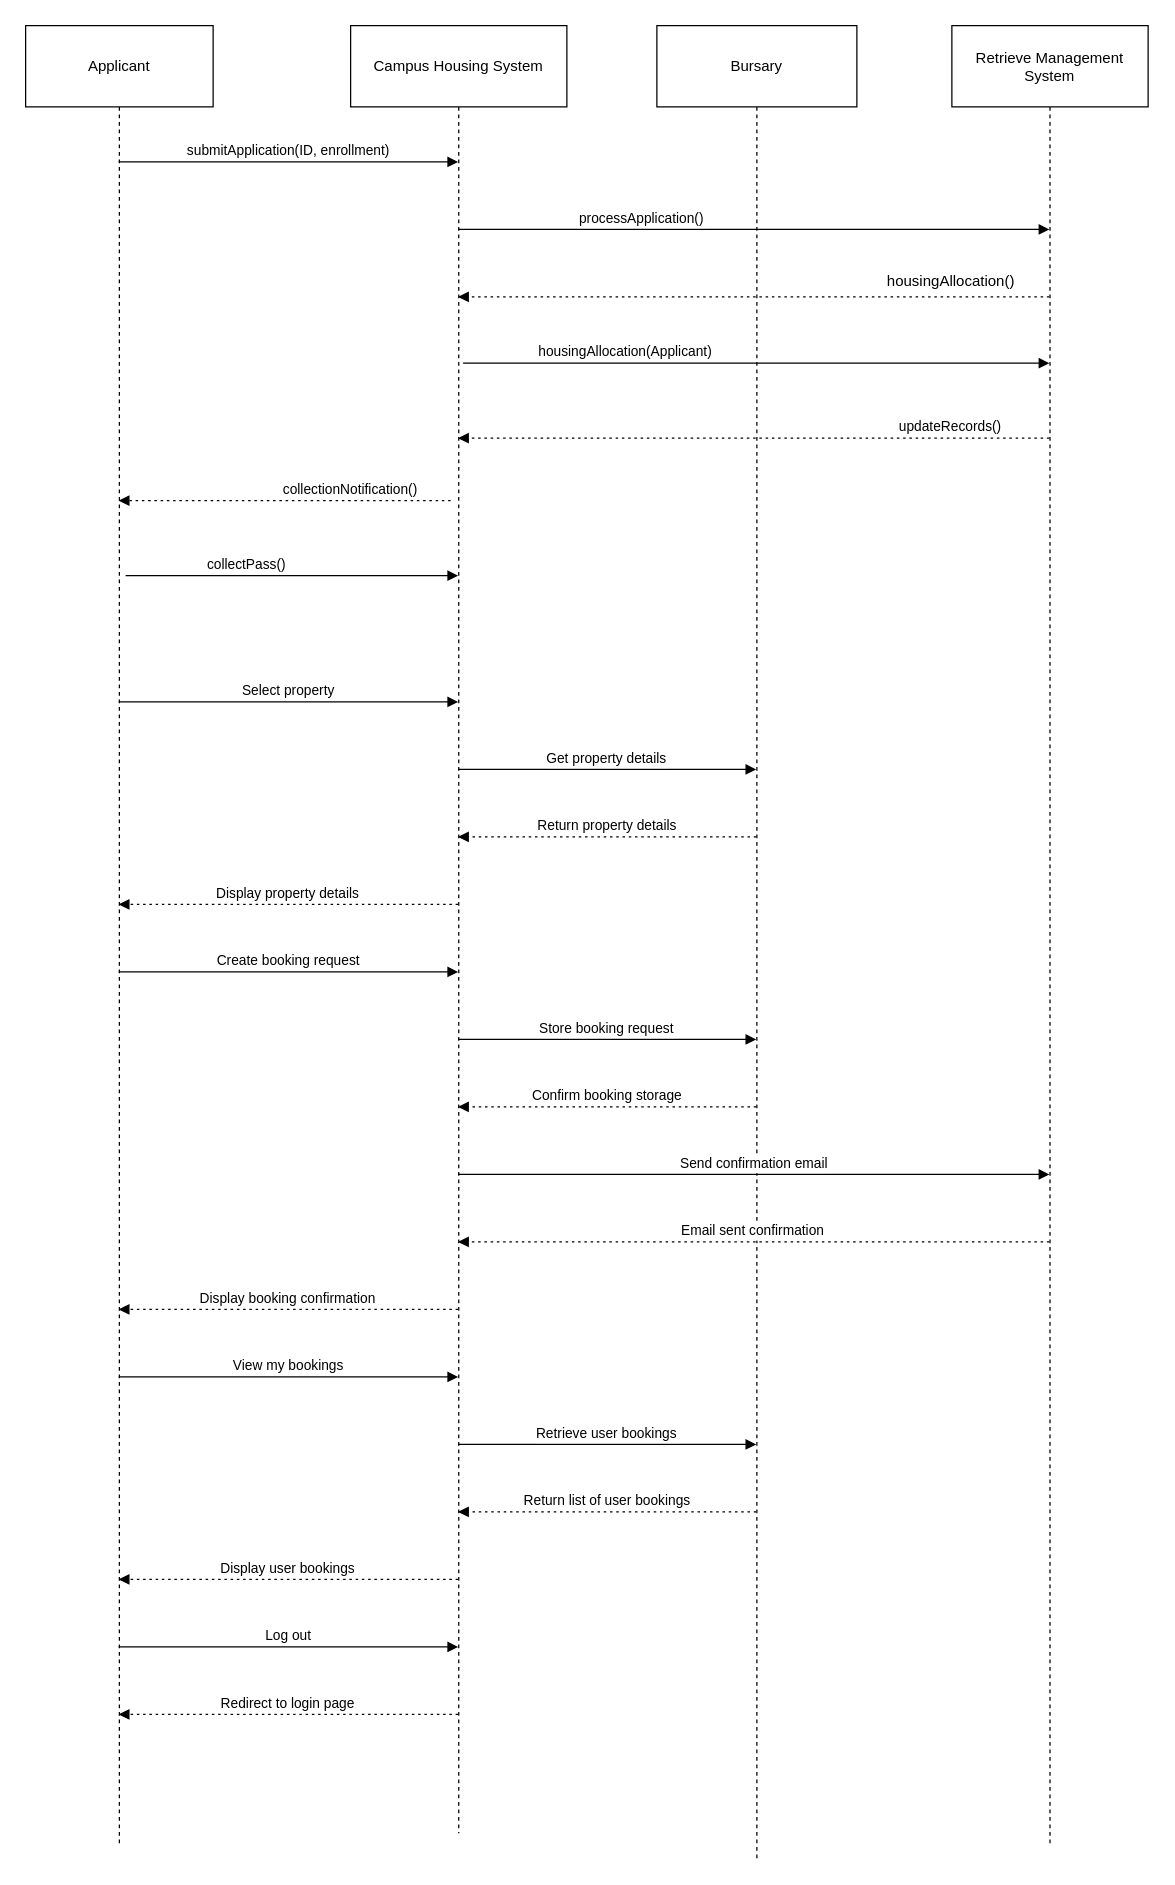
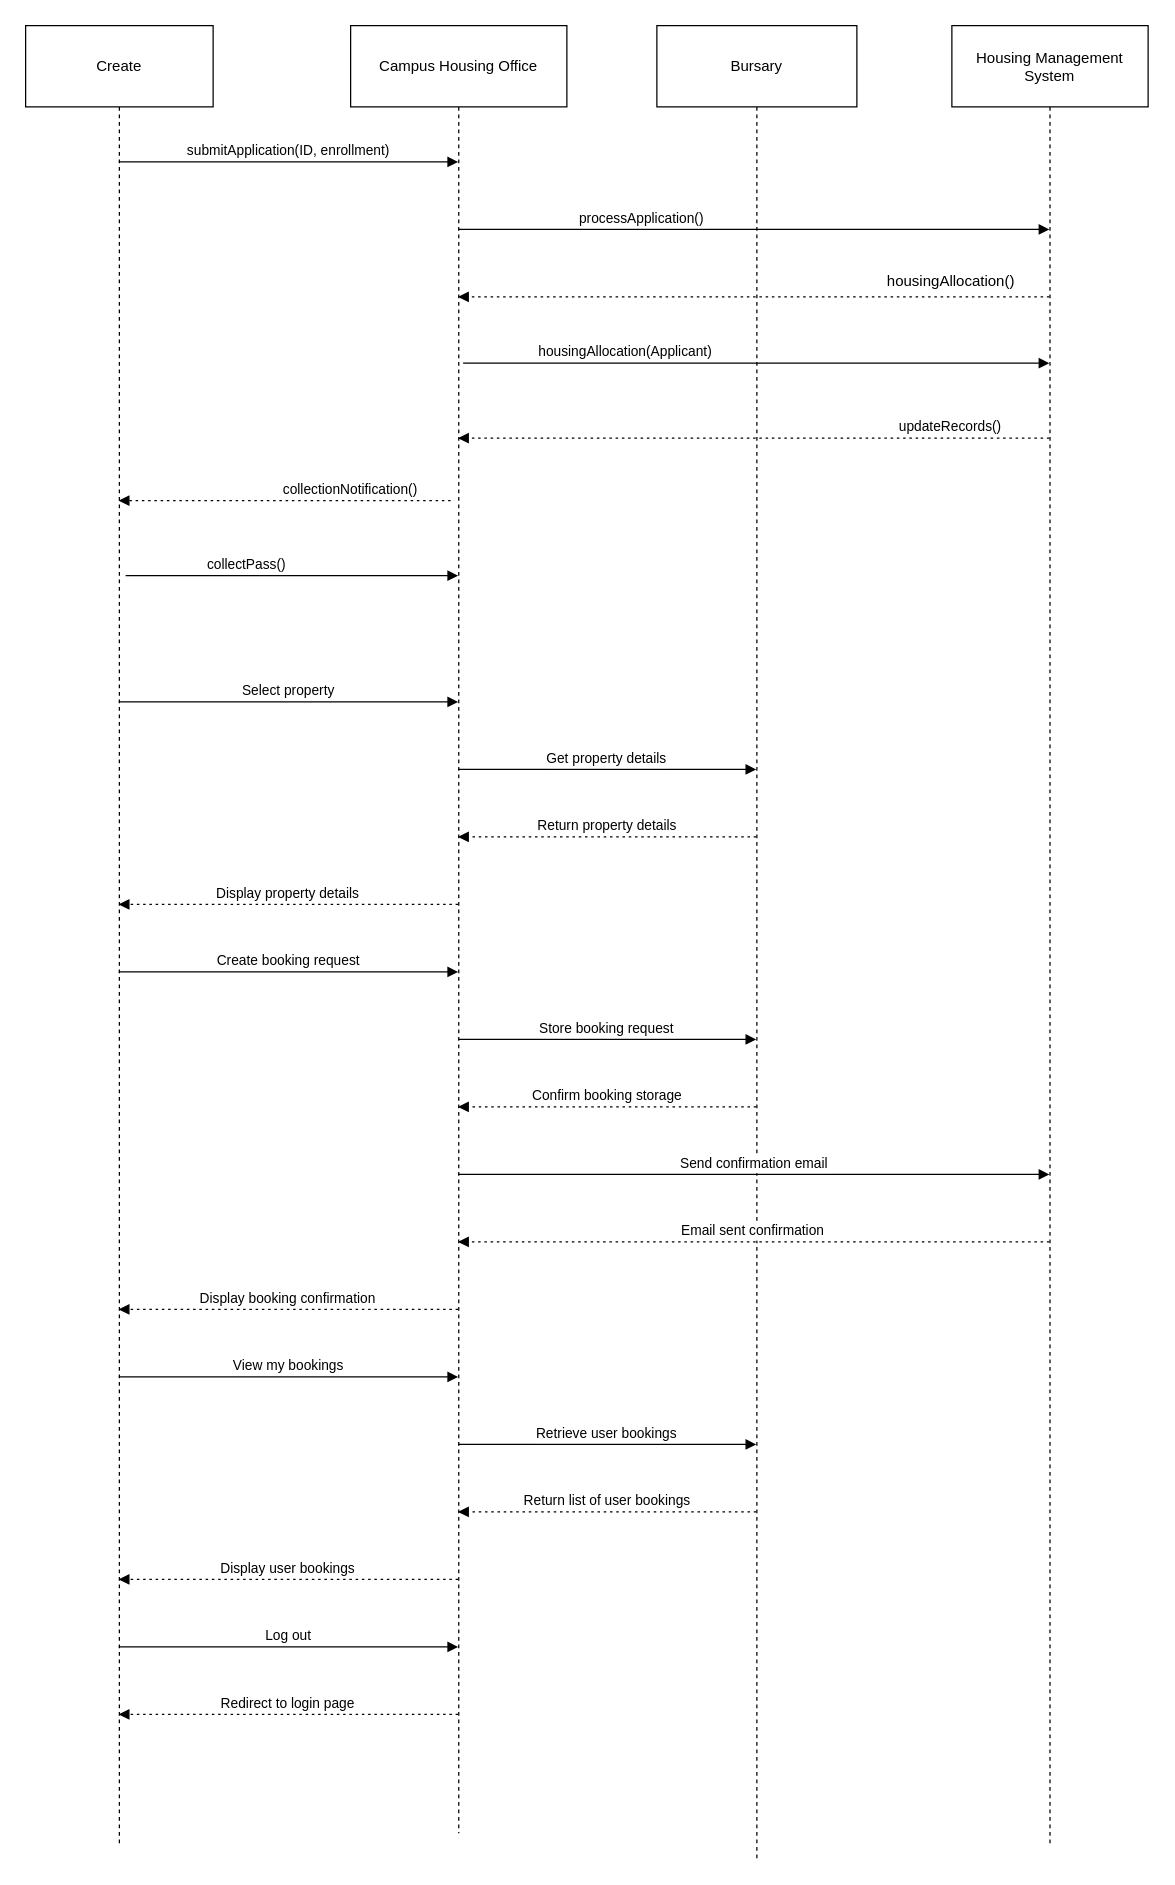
node "Applicant": label "Applicant" -> "Create"
node "Campus Housing System": label "Campus Housing System" -> "Campus Housing Office"
node "Retrieve Management System": label "Retrieve Management System" -> "Housing Management System"
